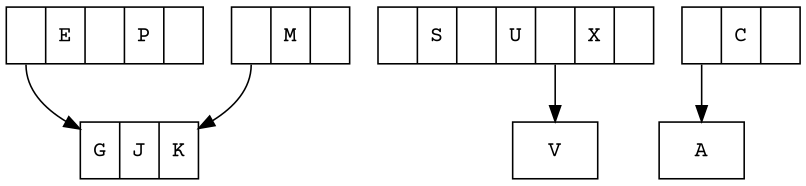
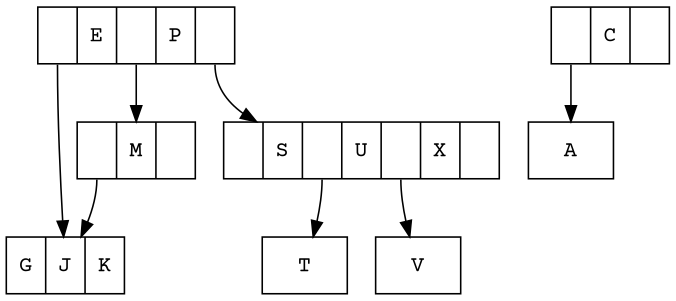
edge "E" -> "M": added
edge "E" -> "S": added
node "T": added
